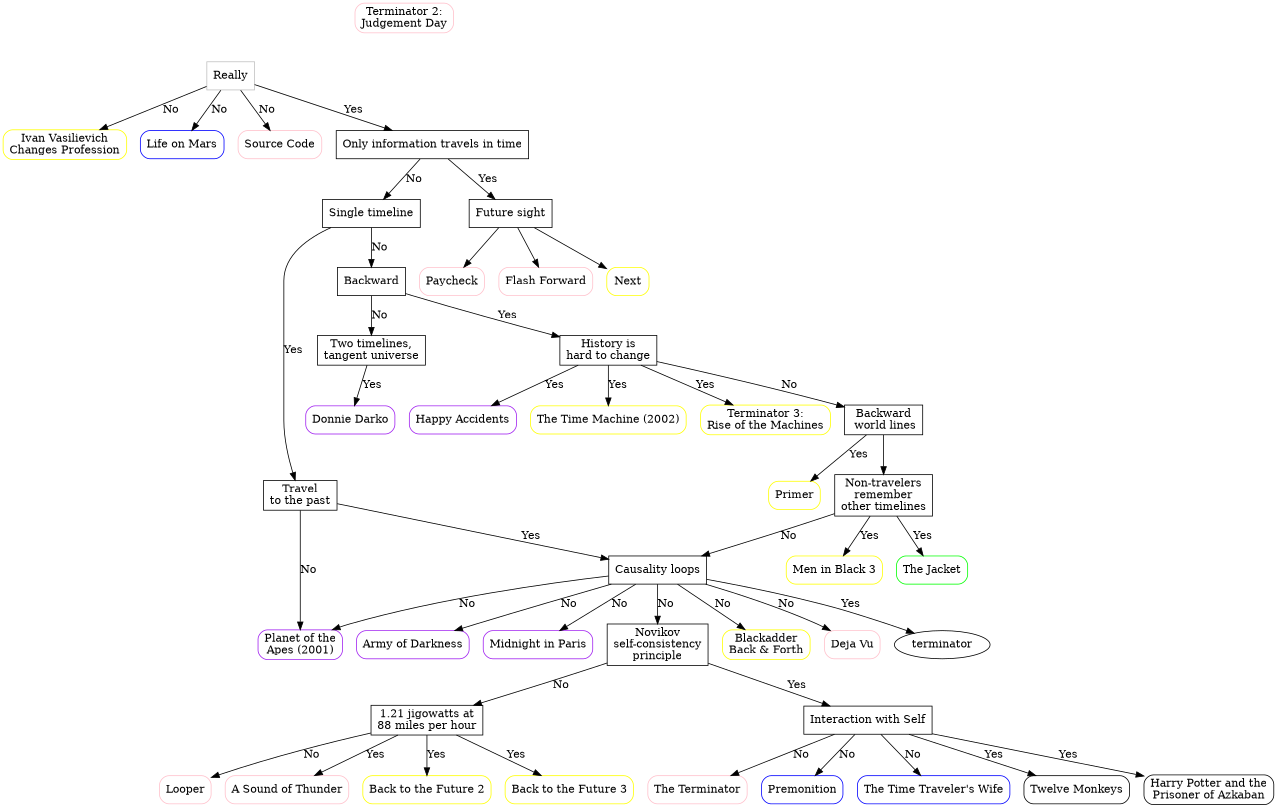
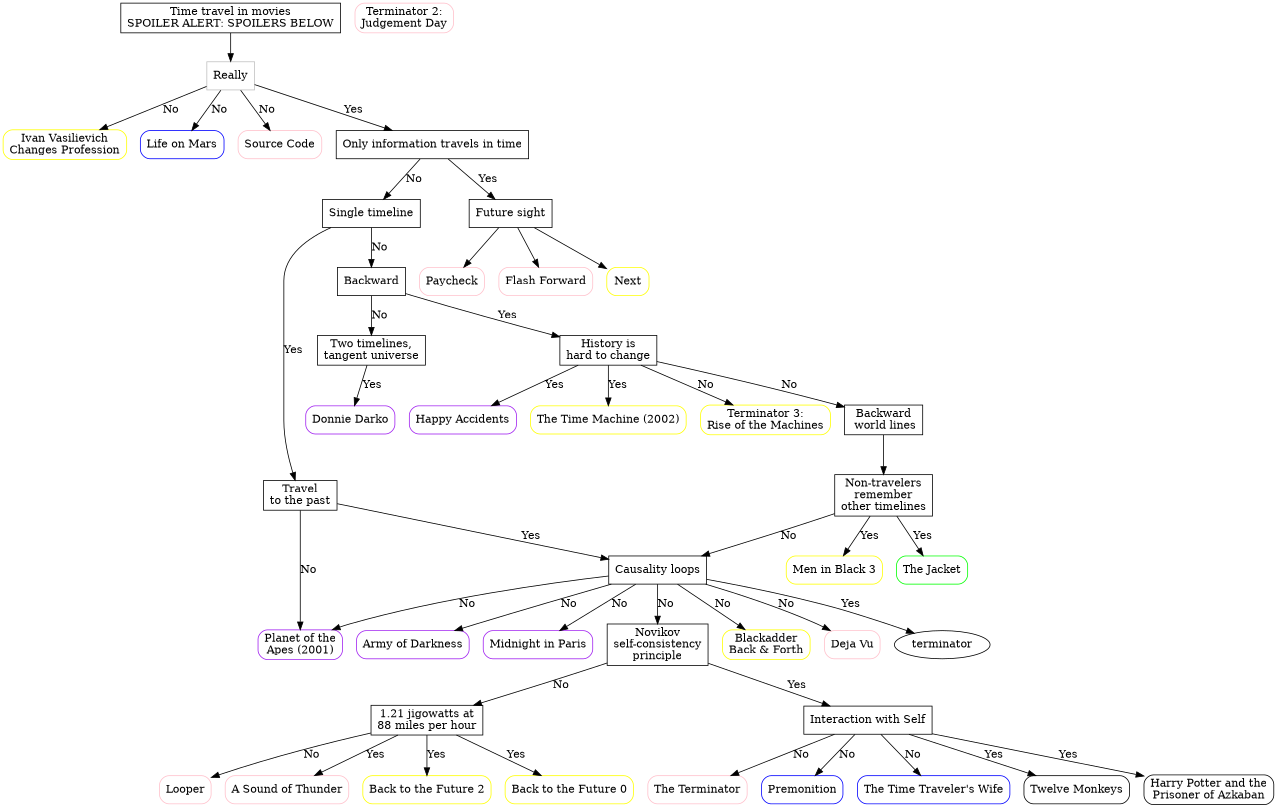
node "Time travel in movies SPOILER ALERT: SPOILERS BELOW": added
edge "History is hard to change" -> "Terminator 3: Rise of the Machines": label "Yes" -> "No"
node "Primer": removed
node "Back to the Future 3": label "Back to the Future 3" -> "Back to the Future 0"
